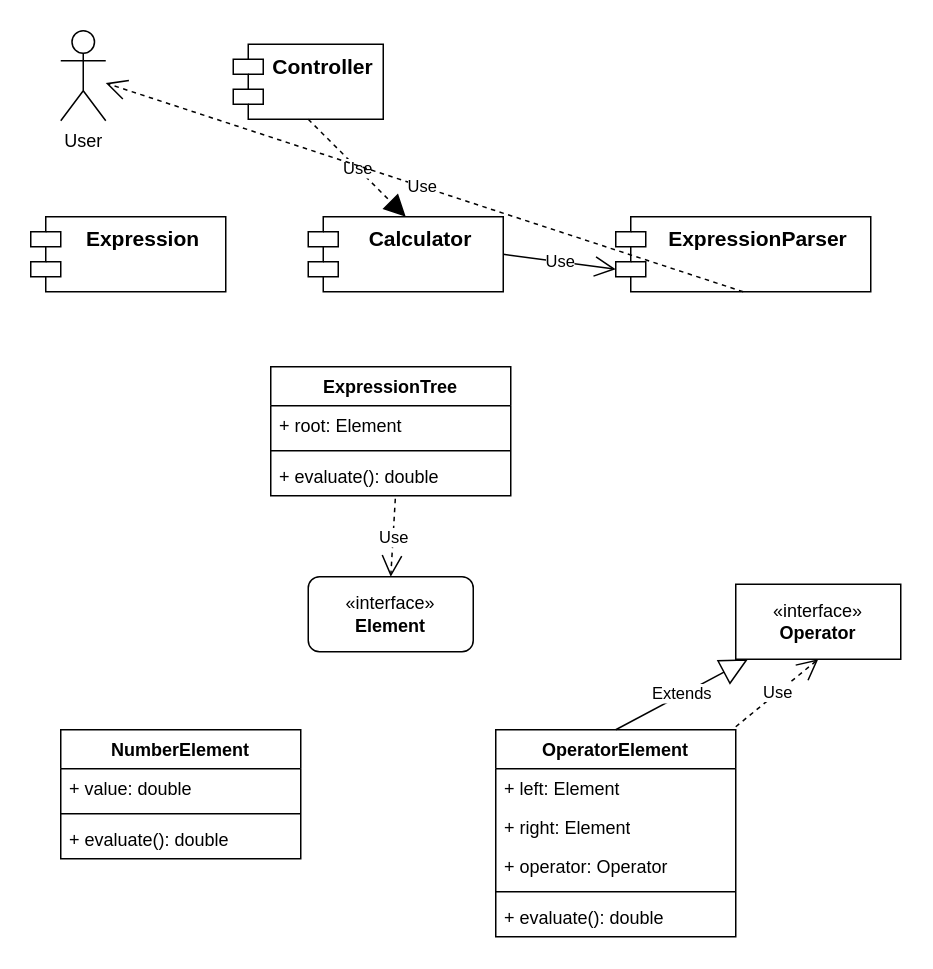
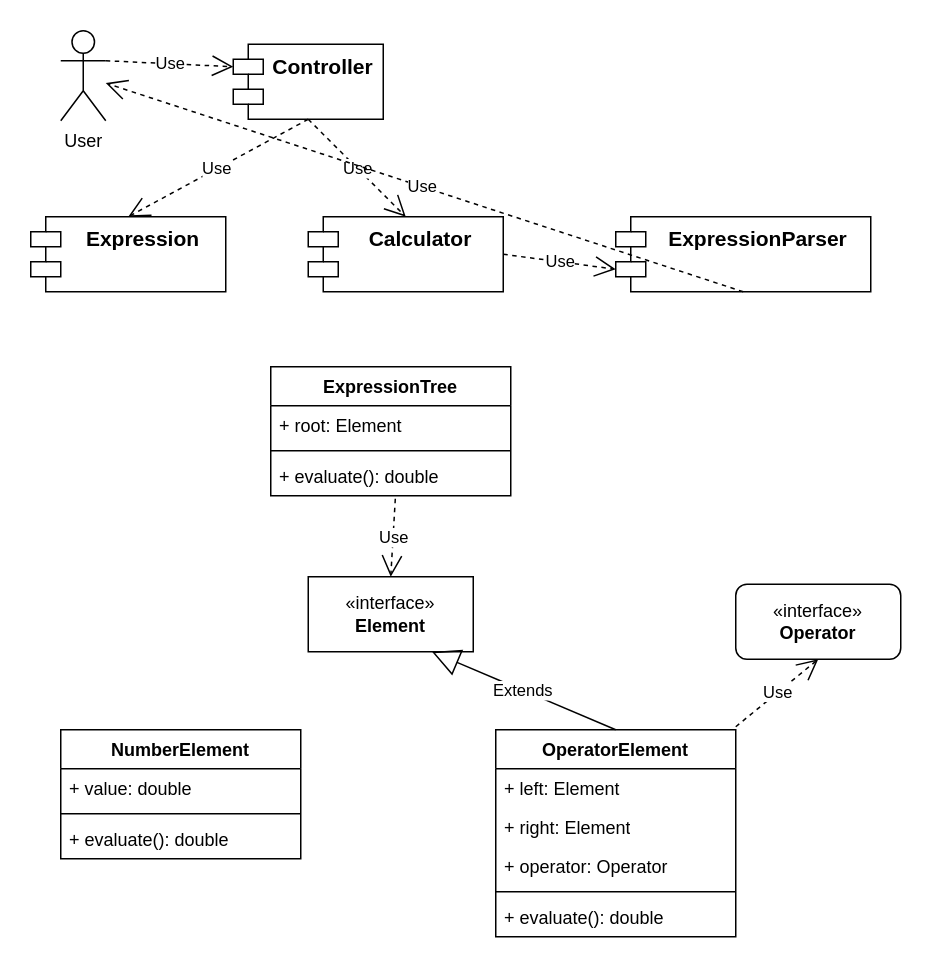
edge "User" -> "Controller": added, label "Use"
edge "Controller" -> "Expression": added, label "Use"
edge "Controller" -> "Calculator": arrowhead block -> open
edge "Calculator" -> "ExpressionParser": style solid -> dashed
node "«interface» Element": shape rounded rectangle -> rectangle
node "«interface» Operator": shape rectangle -> rounded rectangle
edge "OperatorElement" -> "«interface» Operator": now "OperatorElement" -> "«interface» Element"
